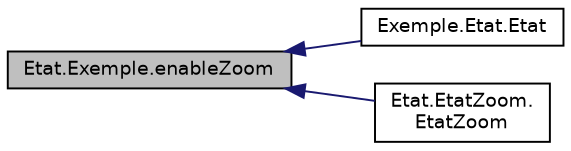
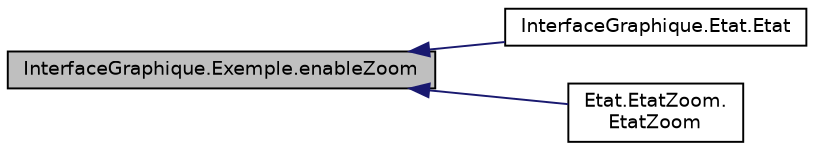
node "Exemple.Etat.Etat": label "Exemple.Etat.Etat" -> "InterfaceGraphique.Etat.Etat"
node "Etat.Exemple.enableZoom": label "Etat.Exemple.enableZoom" -> "InterfaceGraphique.Exemple.enableZoom"
